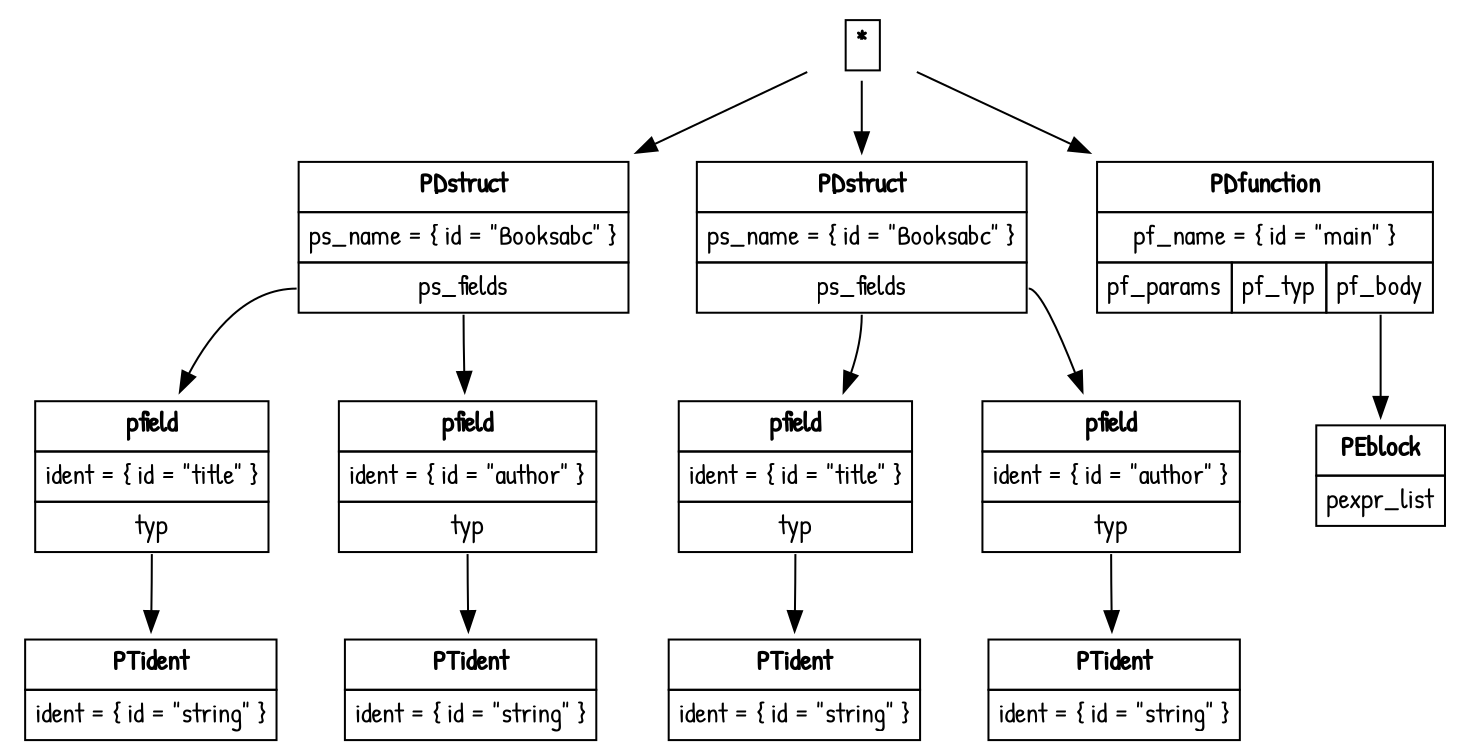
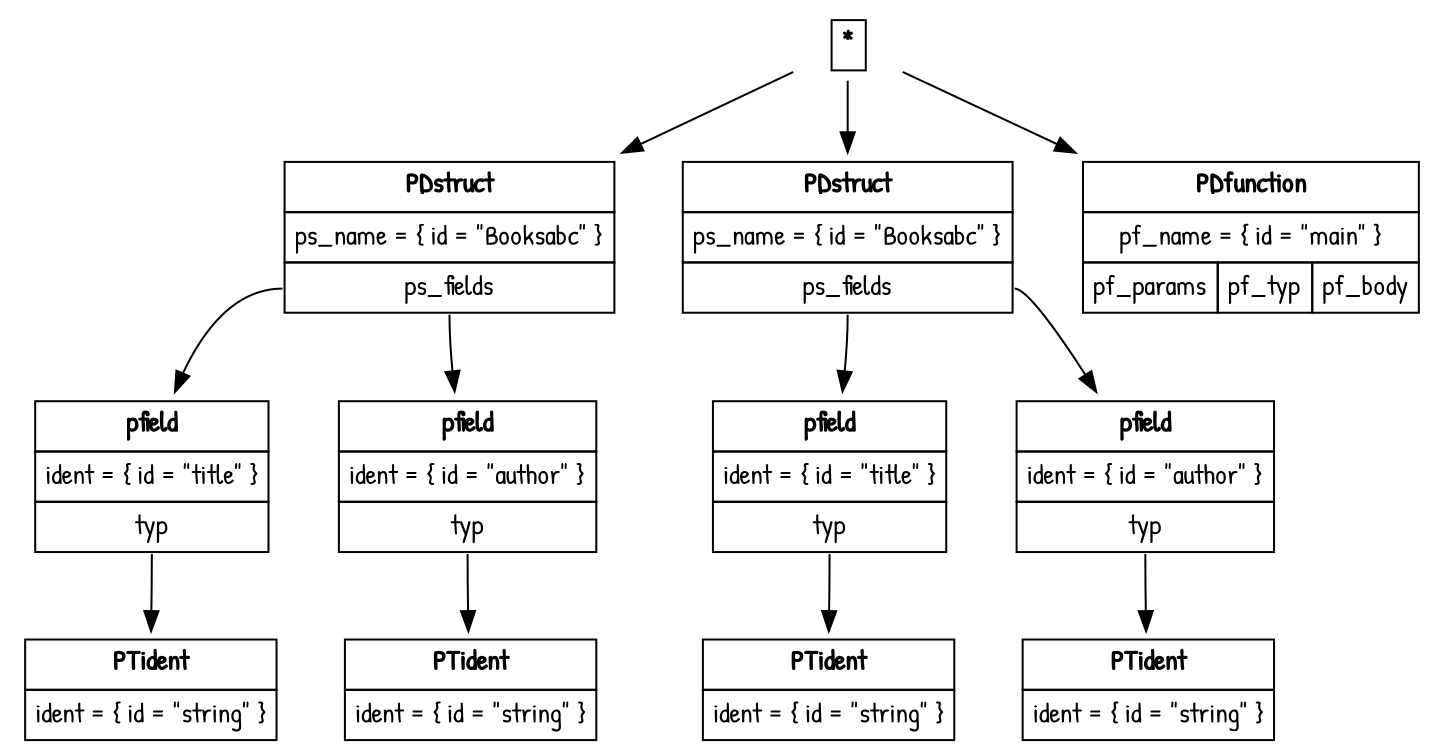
node "PEblock": removed
